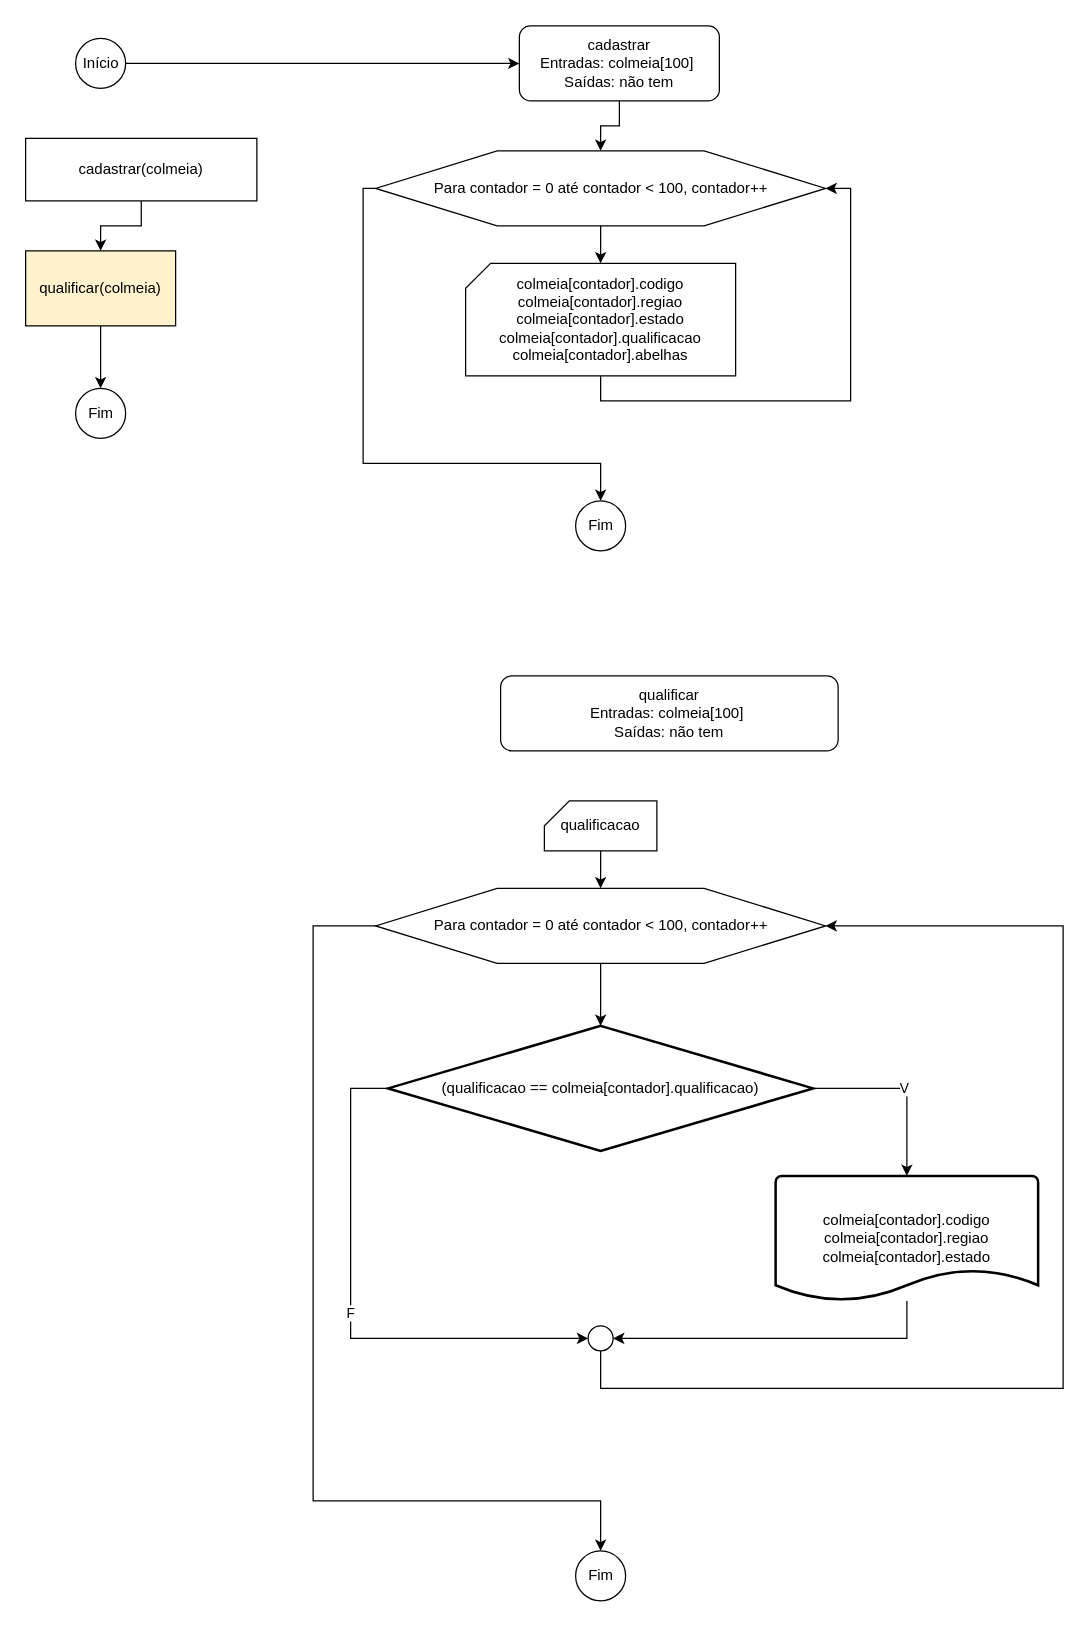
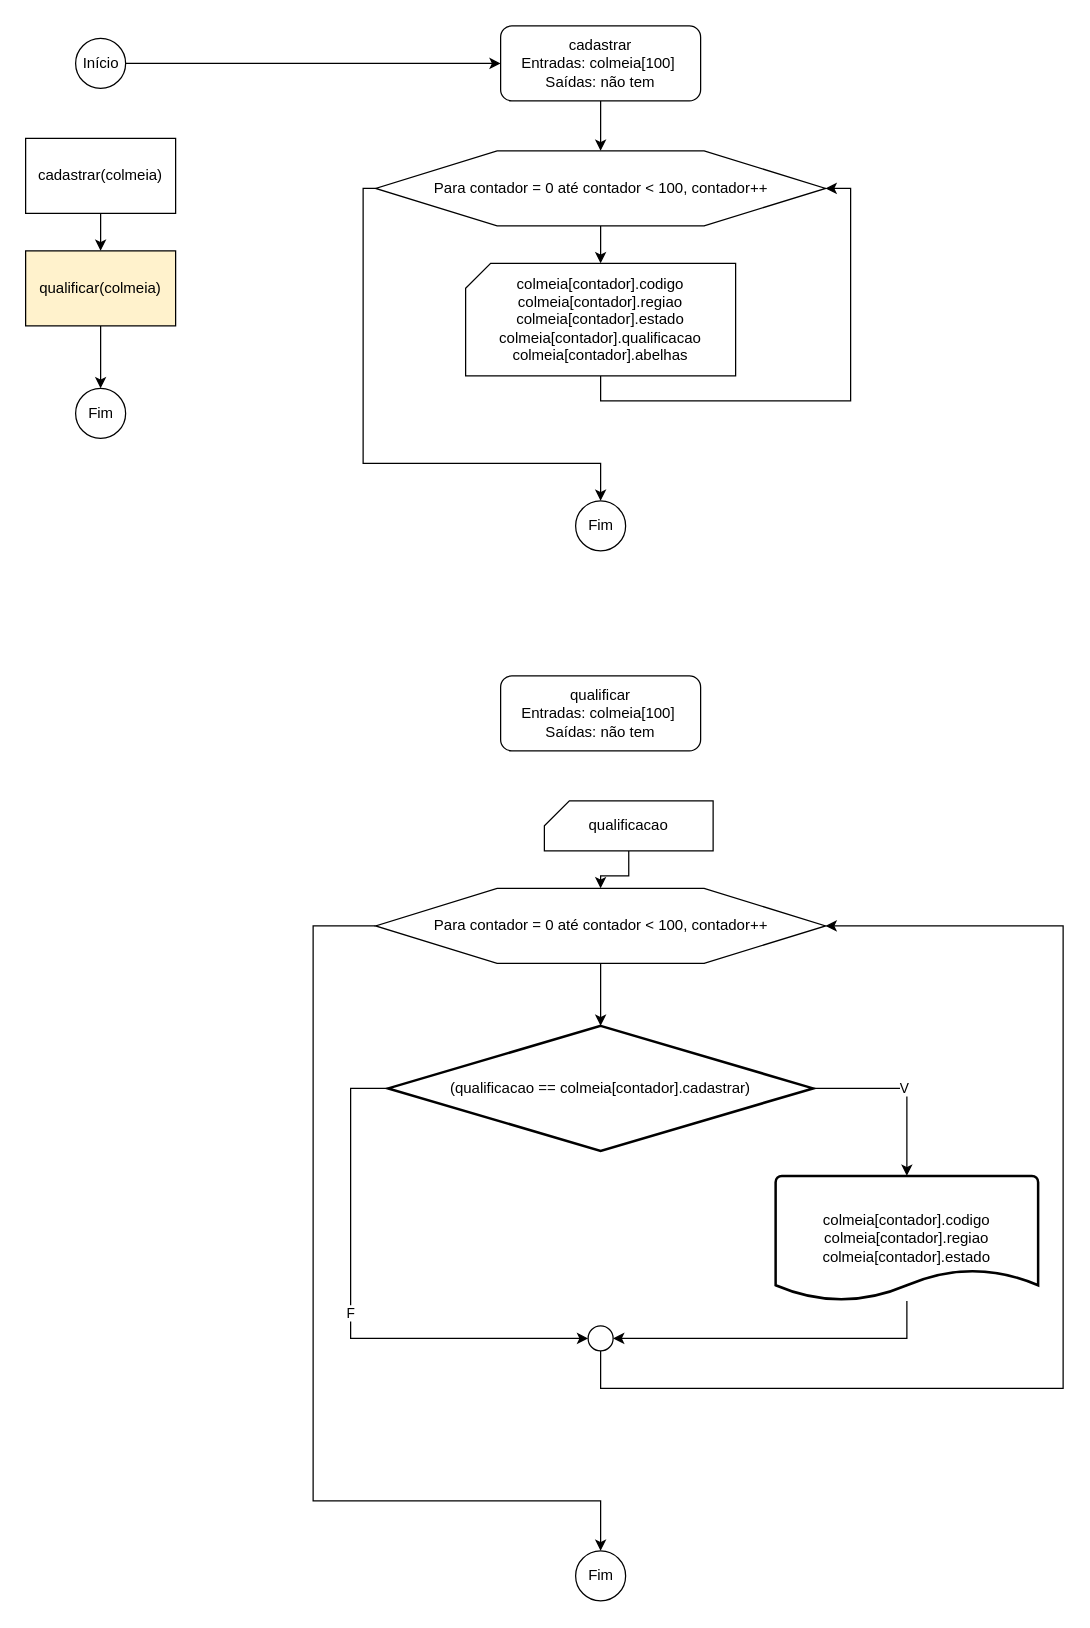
node "cadastrar Entradas: colmeia[100] Saídas: não tem": moved (619, 63) -> (601, 63)
node "cadastrar(colmeia)": size 231x63 -> 150x75
node "qualificar Entradas: colmeia[100] Saídas: não tem": size 338x75 -> 200x75
node "qualificacao": size 113x50 -> 169x50
node "(qualificacao == colmeia[contador].qualificacao)": label "(qualificacao == colmeia[contador].qualificacao)" -> "(qualificacao == colmeia[contador].cadastrar)"
